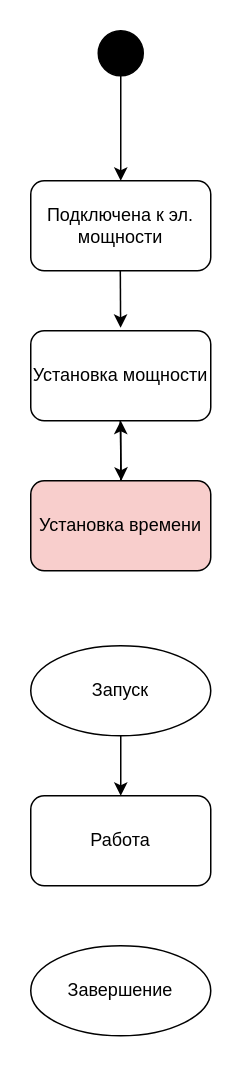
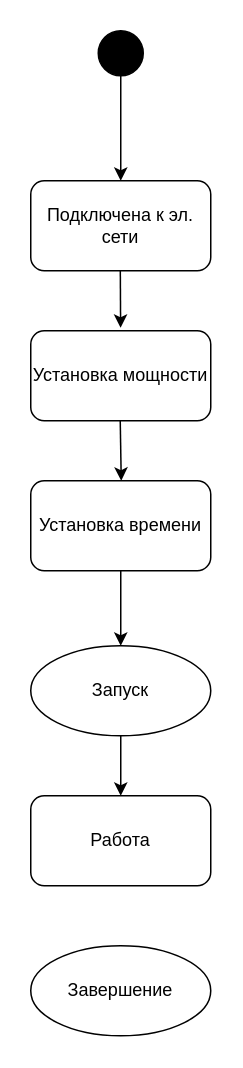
node "Подключена к эл. мощности": label "Подключена к эл. мощности" -> "Подключена к эл. сети"
edge "Установка времени" -> "Установка мощности": now "Установка времени" -> "Запуск"
node "Установка времени": fillcolor #f8cecc -> #ffffff
